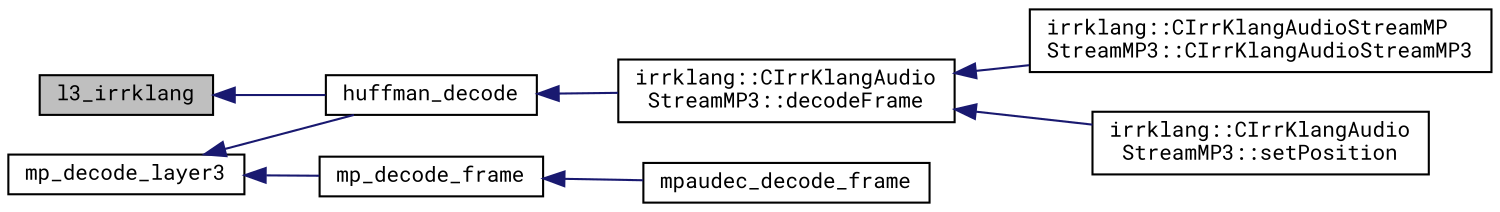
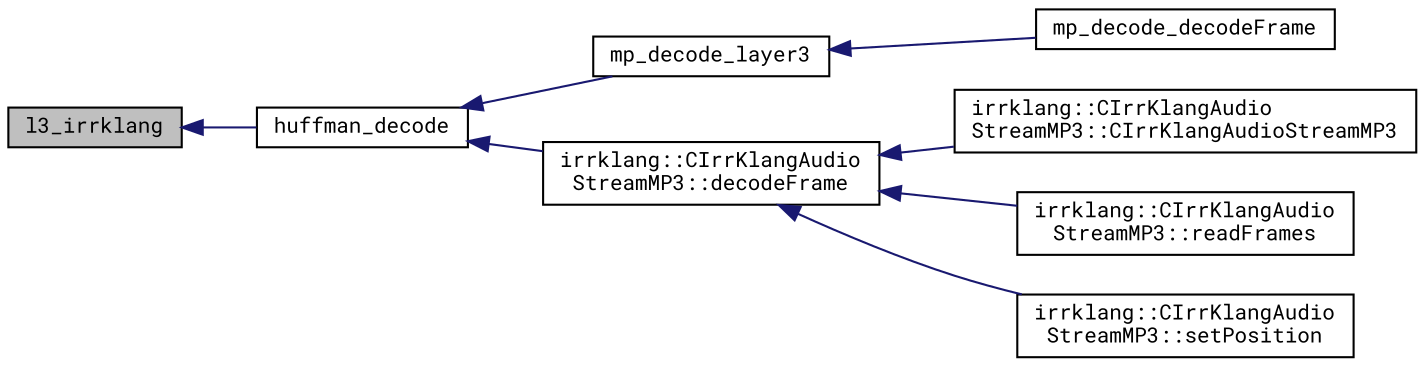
node "irrklang::CIrrKlangAudioStreamMP StreamMP3::CIrrKlangAudioStreamMP3": label "irrklang::CIrrKlangAudioStreamMP StreamMP3::CIrrKlangAudioStreamMP3" -> "irrklang::CIrrKlangAudio StreamMP3::CIrrKlangAudioStreamMP3"
edge "huffman_decode" -> "mp_decode_layer3": reversed
node "mp_decode_frame": label "mp_decode_frame" -> "mp_decode_decodeFrame"
node "mpaudec_decode_frame": removed
node "irrklang::CIrrKlangAudio StreamMP3::readFrames": added
